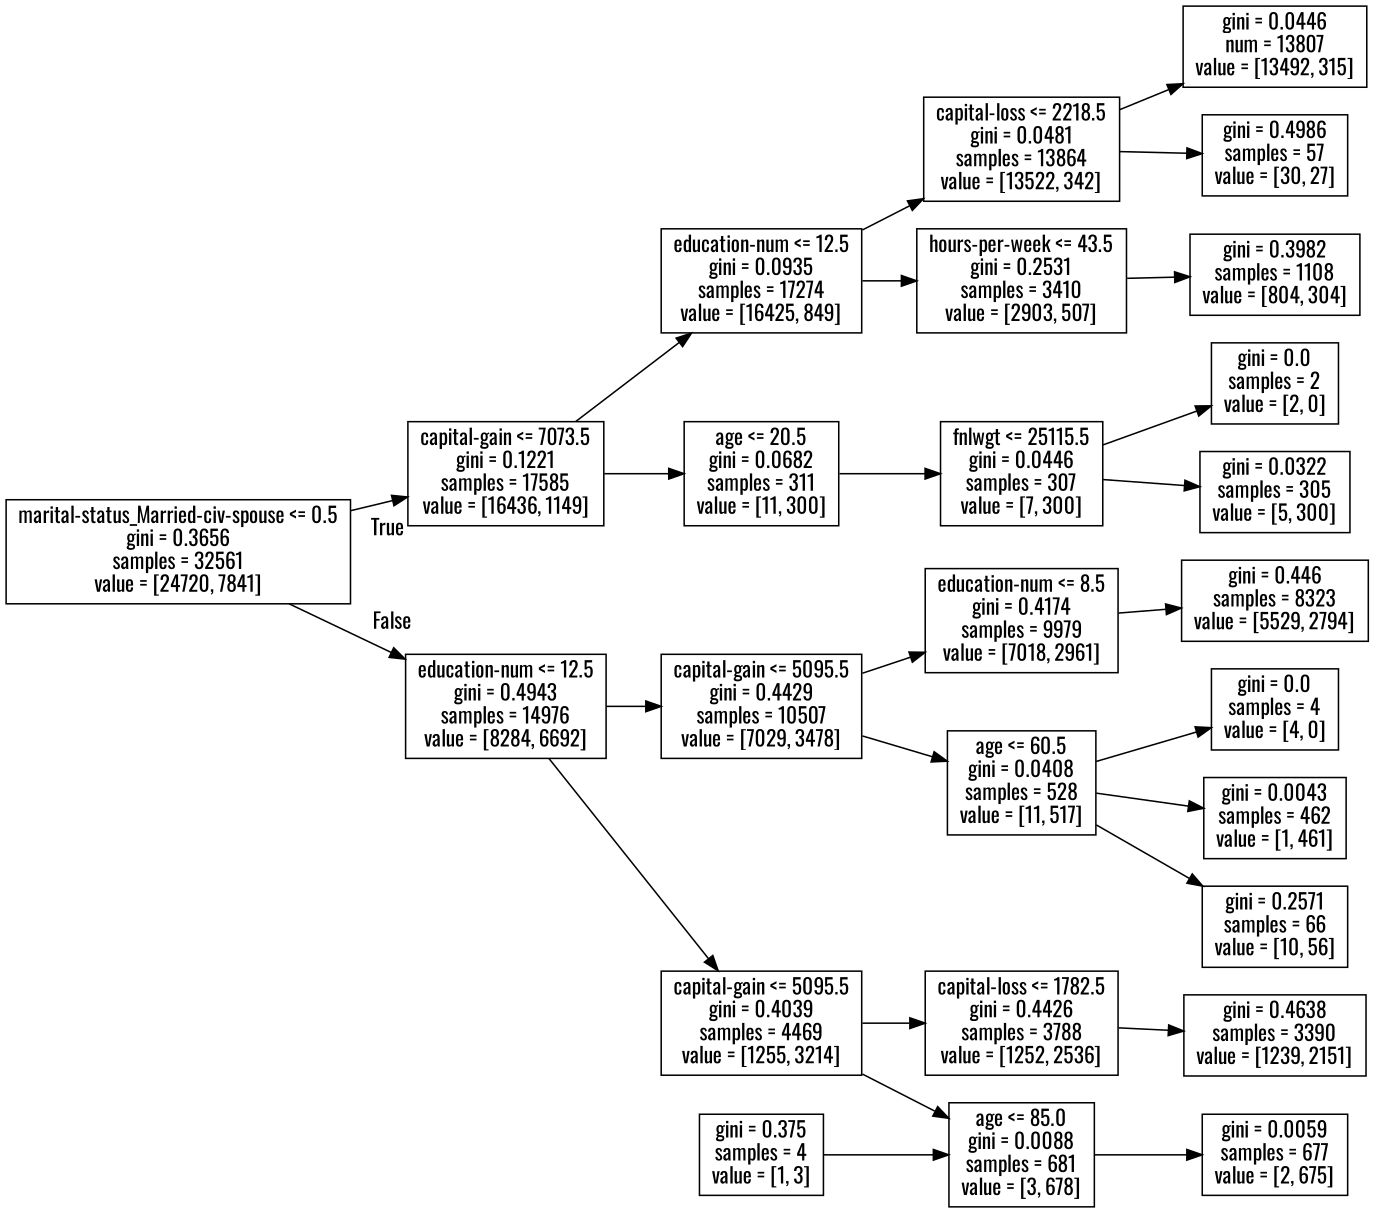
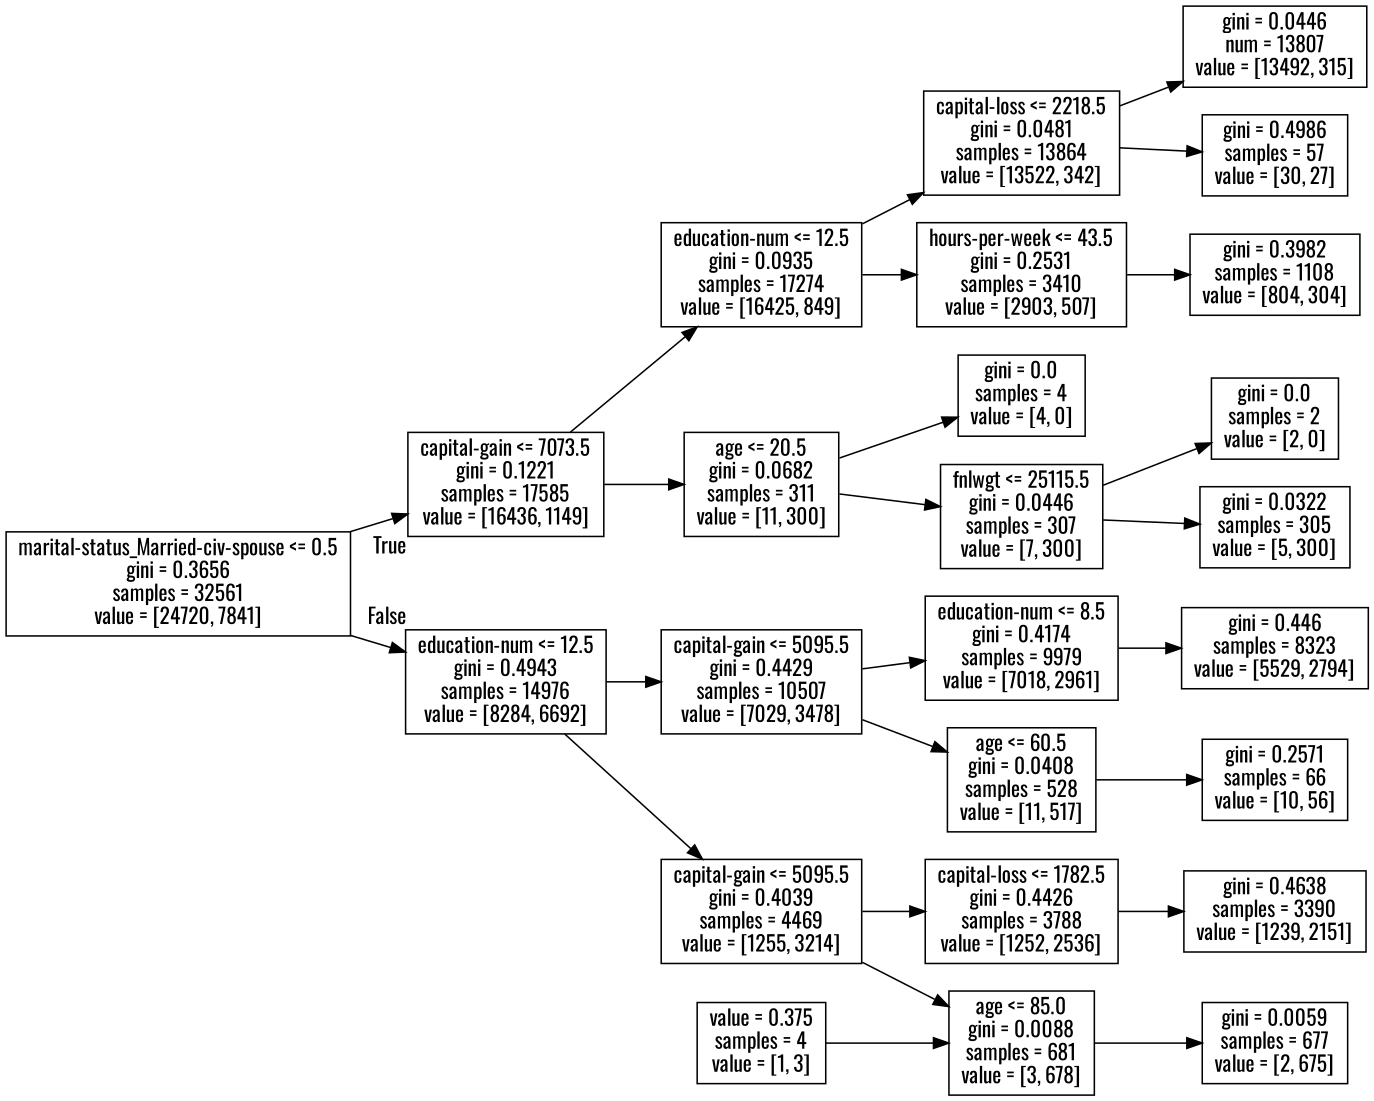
edge "age <= 60.5 gini = 0.0408 samples = 528 value = [11, 517]" -> "gini = 0.0 samples = 4 value = [4, 0]": now "age <= 20.5 gini = 0.0682 samples = 311 value = [11, 300]" -> "gini = 0.0 samples = 4 value = [4, 0]"
node "gini = 0.0043 samples = 462 value = [1, 461]": removed
node "gini = 0.375 samples = 4 value = [1, 3]": label "gini = 0.375 samples = 4 value = [1, 3]" -> "value = 0.375 samples = 4 value = [1, 3]"
